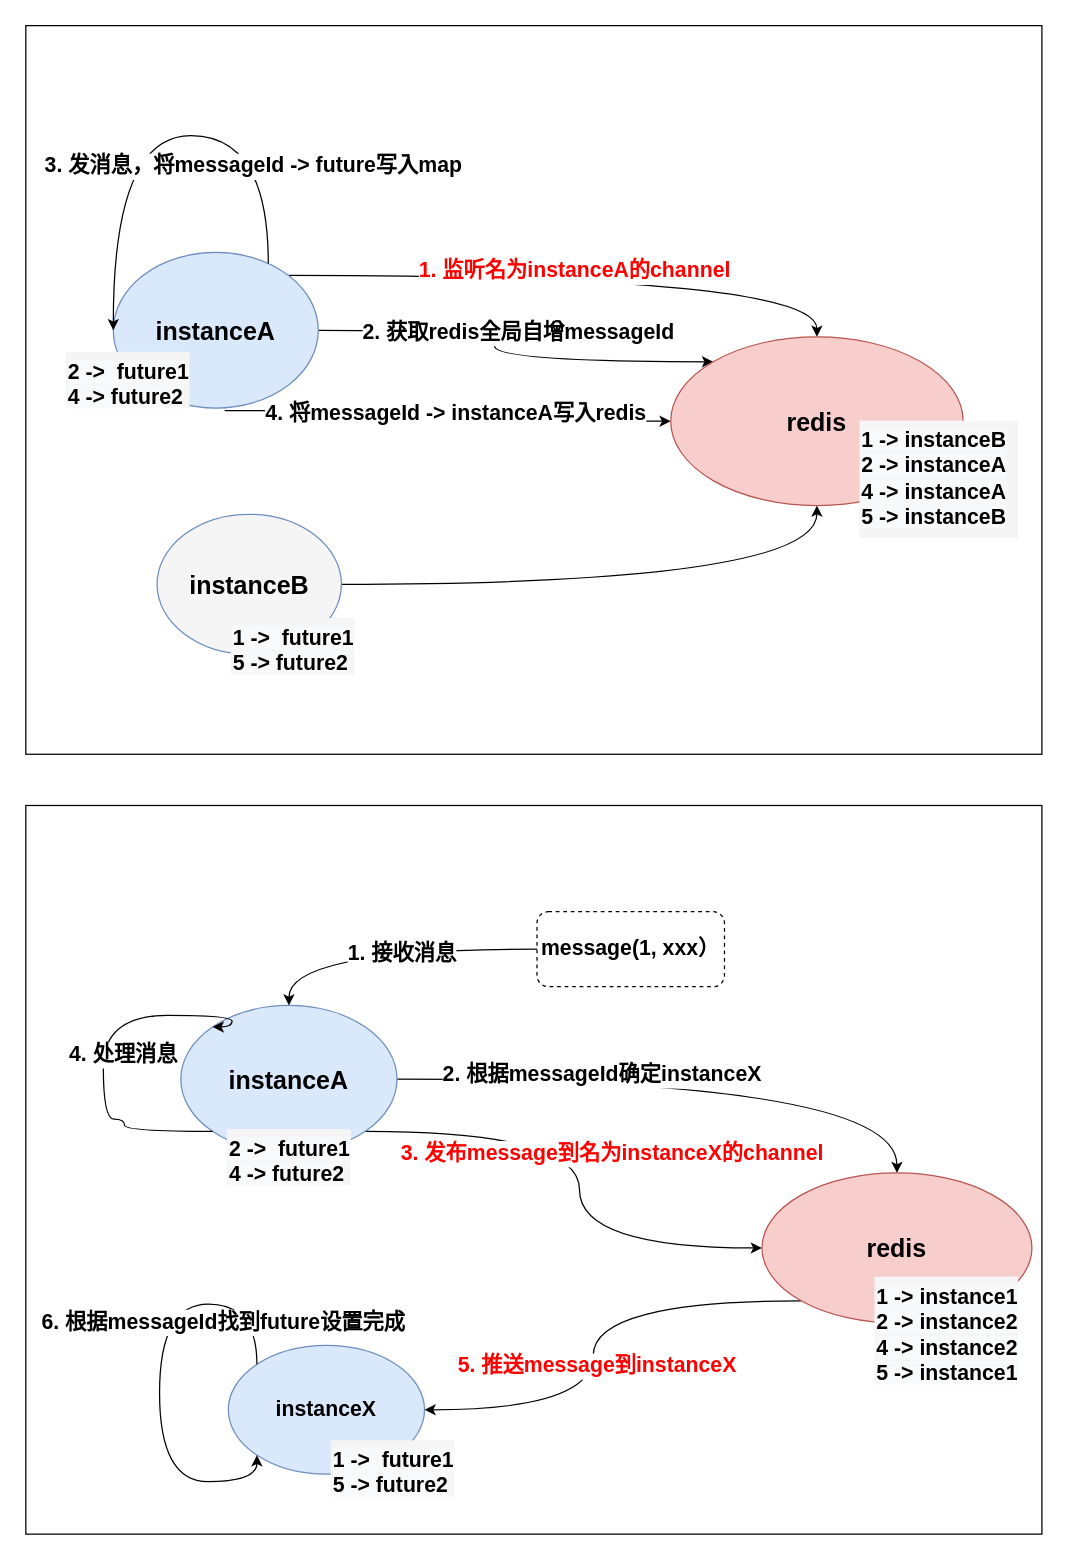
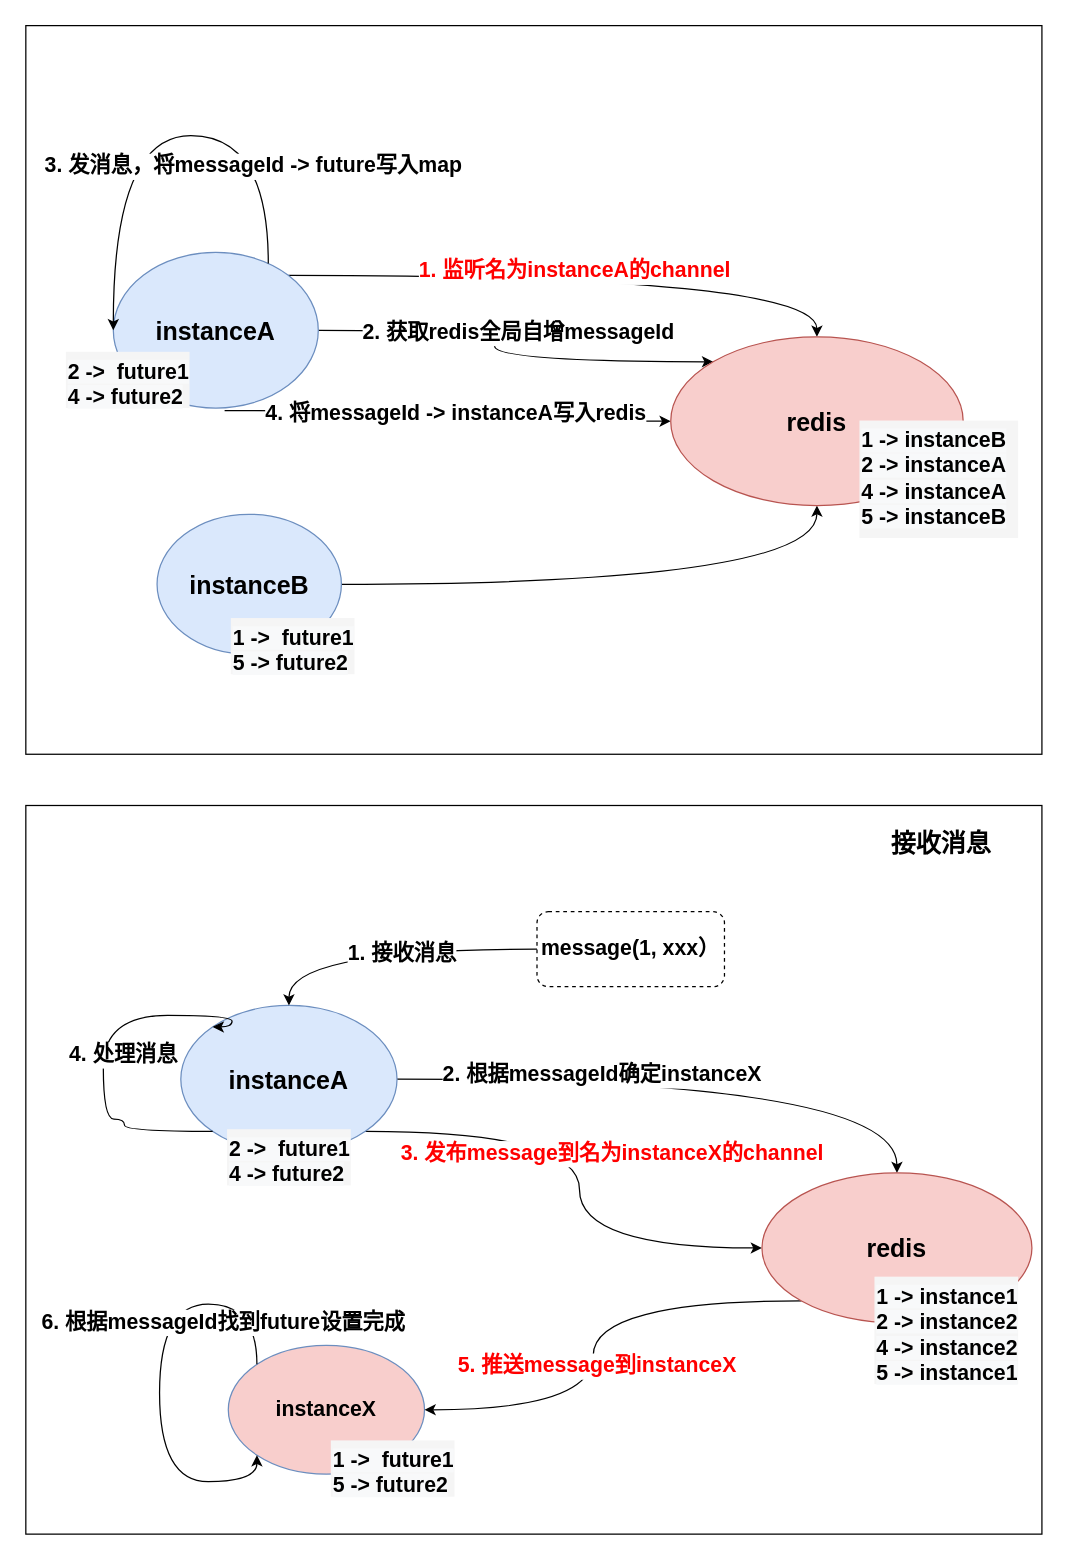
node "instanceB": fillcolor #f5f5f5 -> #dae8fc
node "接收消息": added
node "instanceX": fillcolor #dae8fc -> #f8cecc
